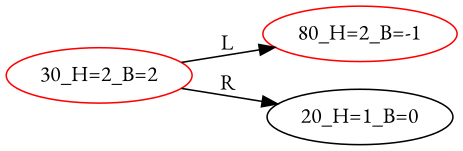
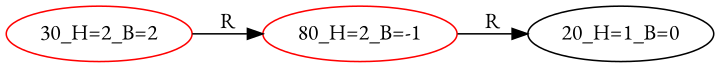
edge "30_H=2_B=2" -> "80_H=2_B=-1": label "L" -> "R"
edge "30_H=2_B=2" -> "20_H=1_B=0": now "80_H=2_B=-1" -> "20_H=1_B=0"
